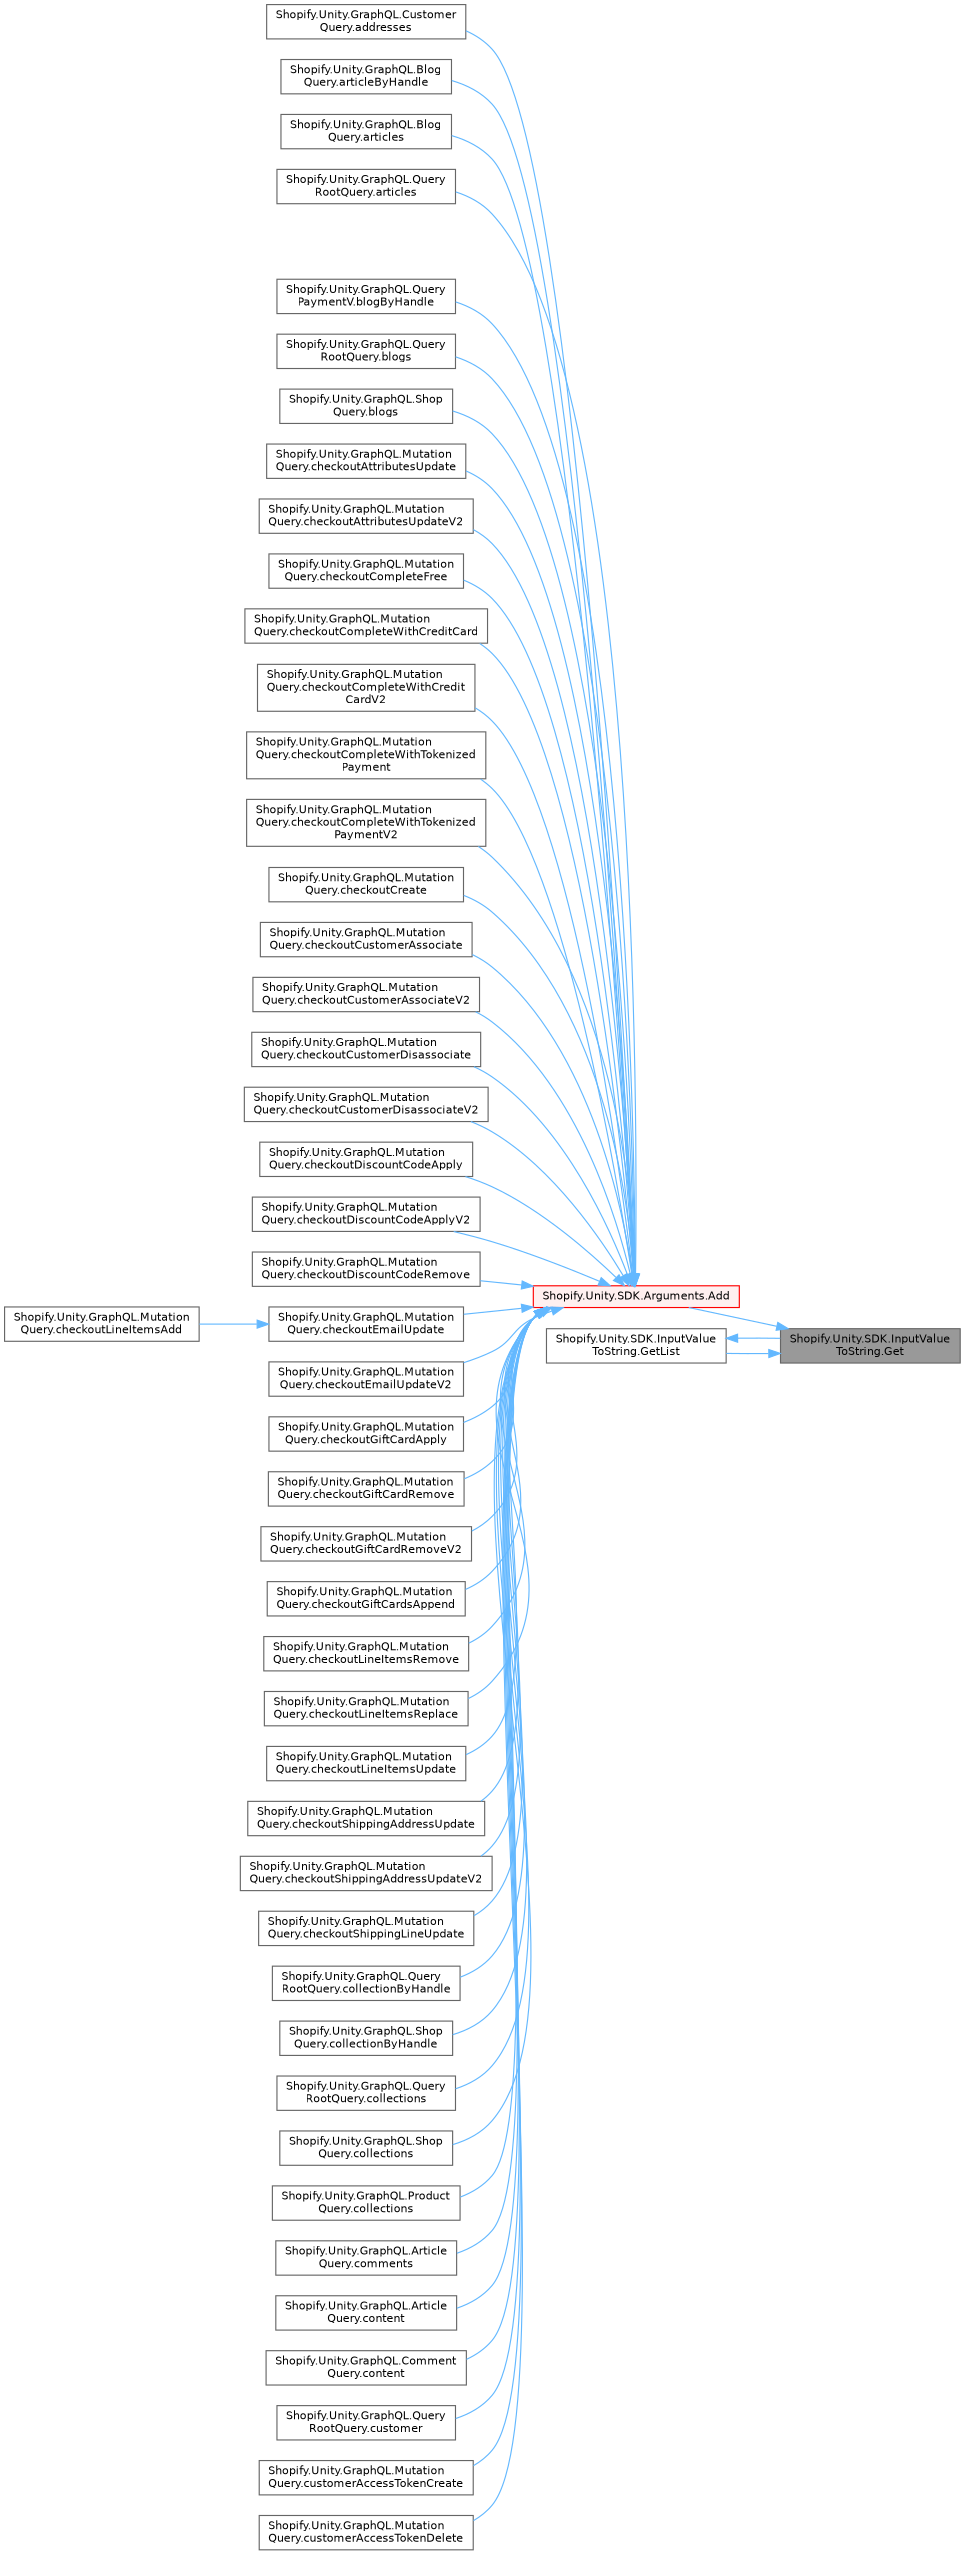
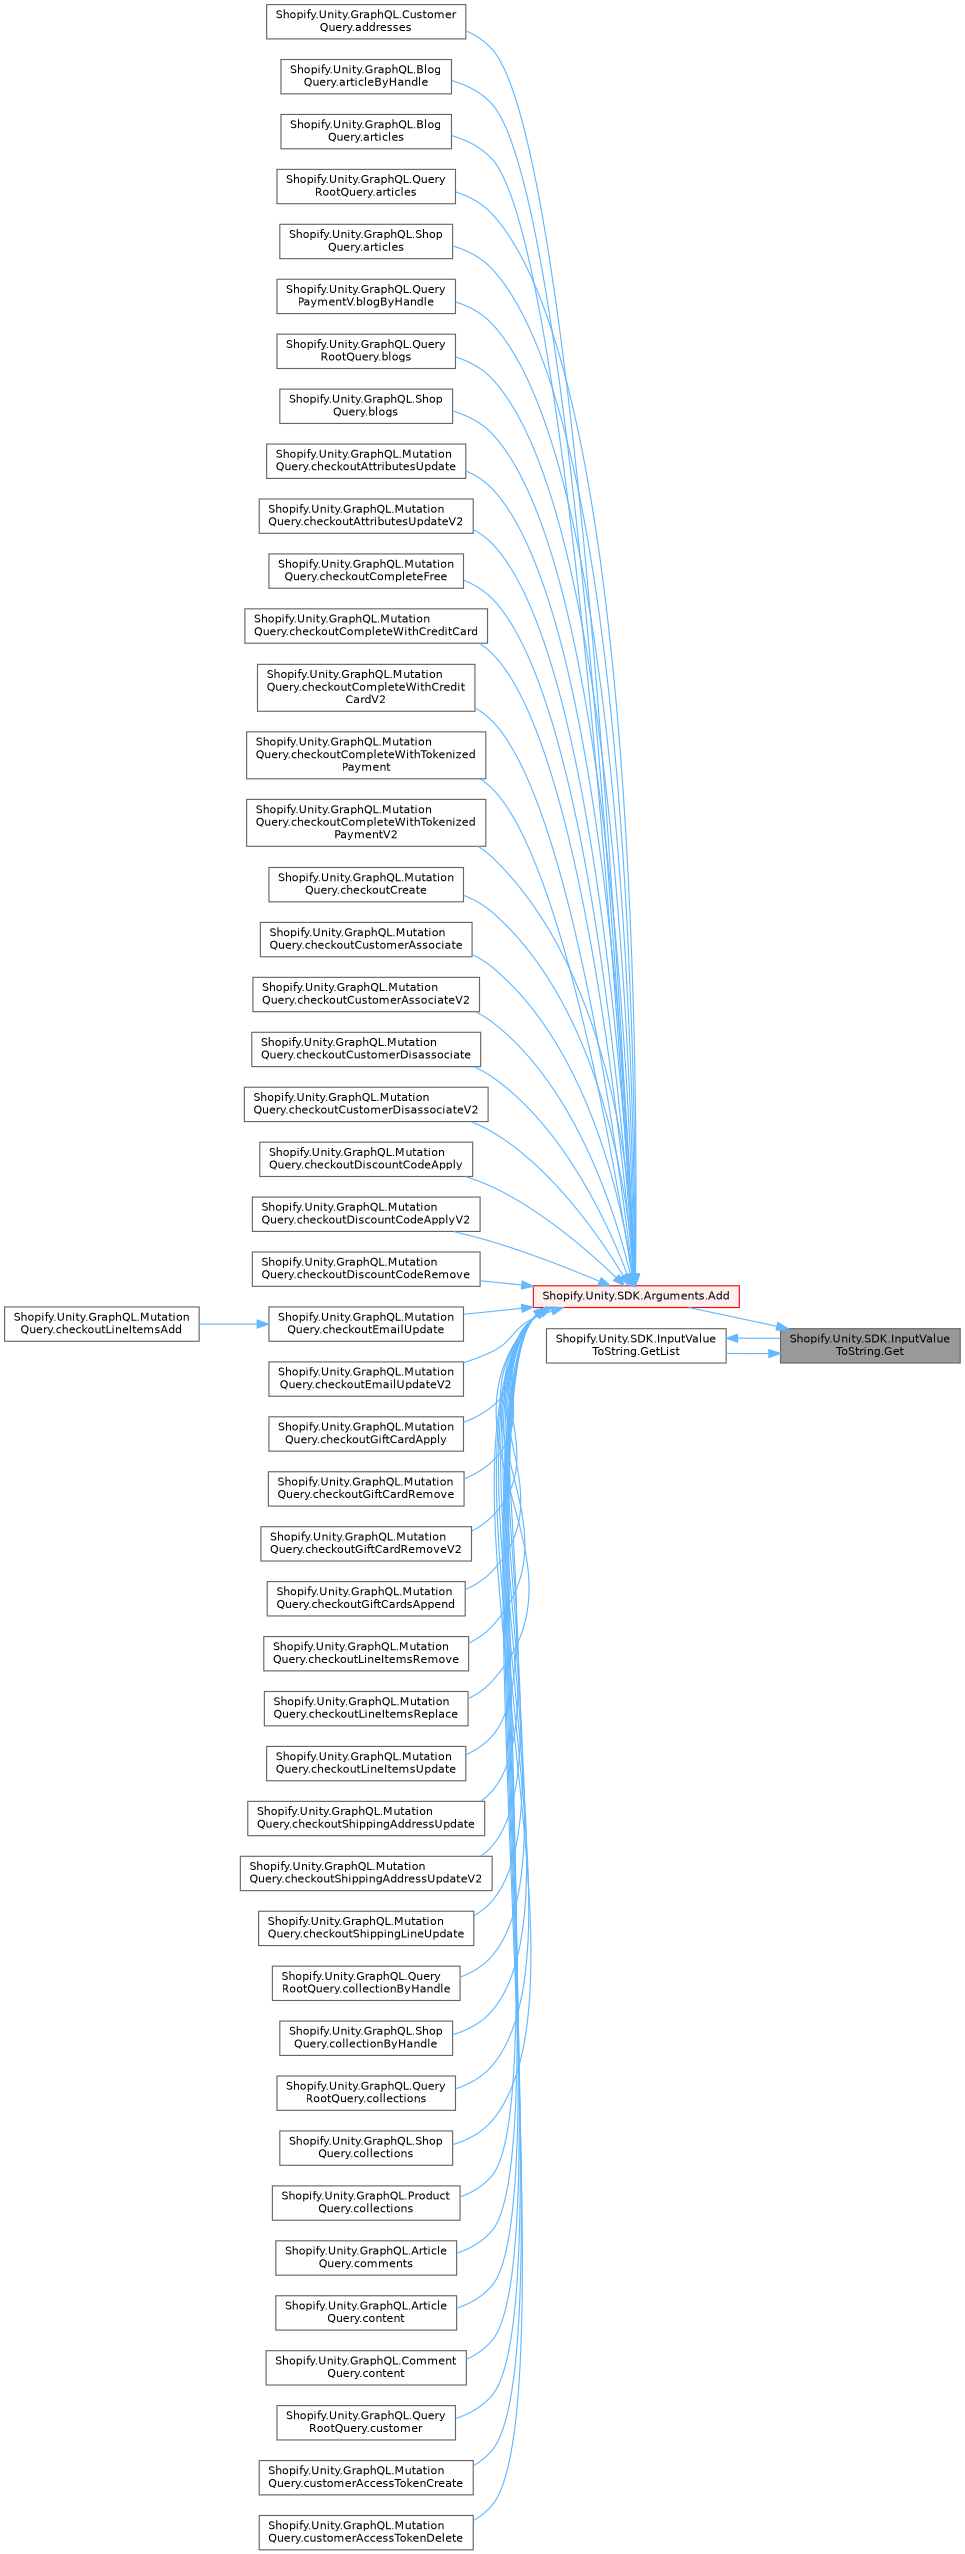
node "Shopify.Unity.GraphQL.Shop Query.articles": added
